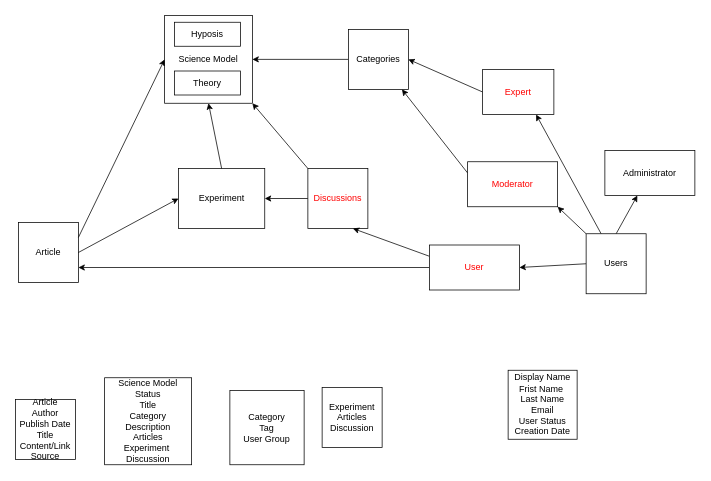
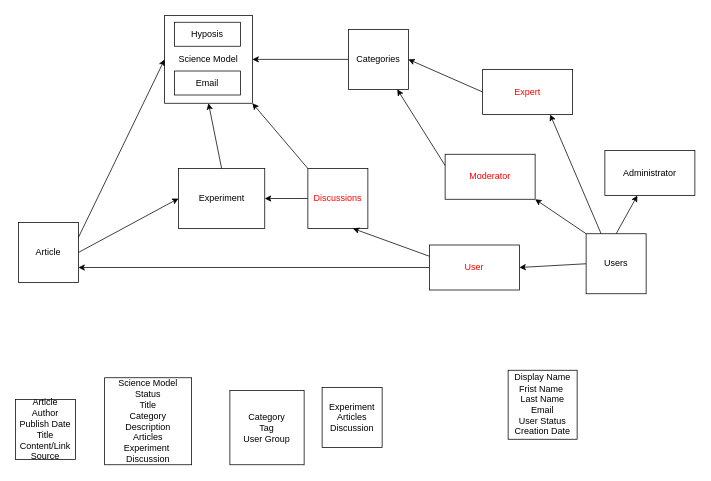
node "Theory": label "Theory" -> "Email"
node "Expert": size 71x45 -> 90x45
node "Moderator": moved (513, 184) -> (490, 177)
